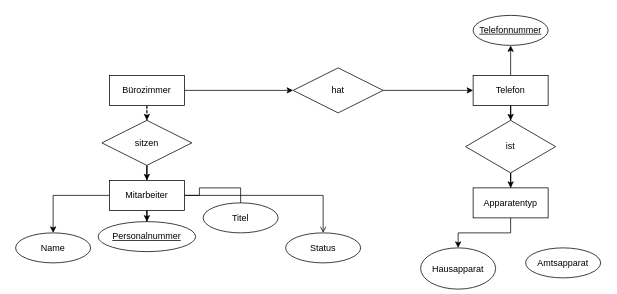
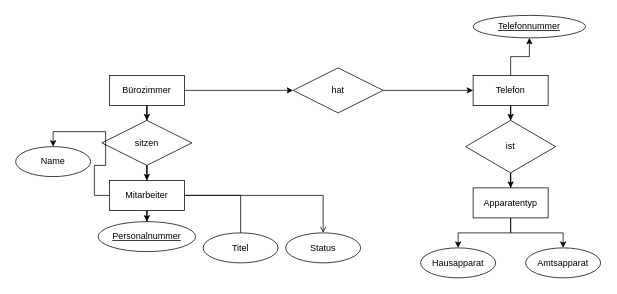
node "Telefonnummer": size 75x30 -> 113x23
edge "Bürozimmer" -> "sitzen": style dashed -> solid
node "Titel": moved (240, 218) -> (240, 248)
edge "Apparatentyp" -> "Amtsapparat": added
node "Name": moved (53, 248) -> (53, 162)
node "Hausapparat": size 75x41 -> 75x30
